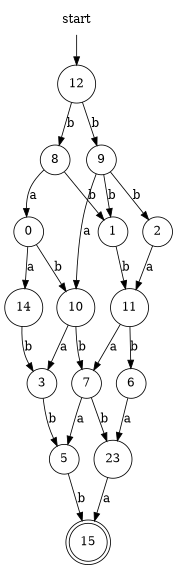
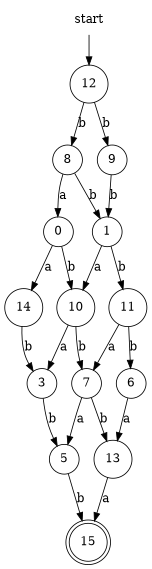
edge "9" -> "10": now "1" -> "10"
node "2": removed
node "23": label "23" -> "13"
